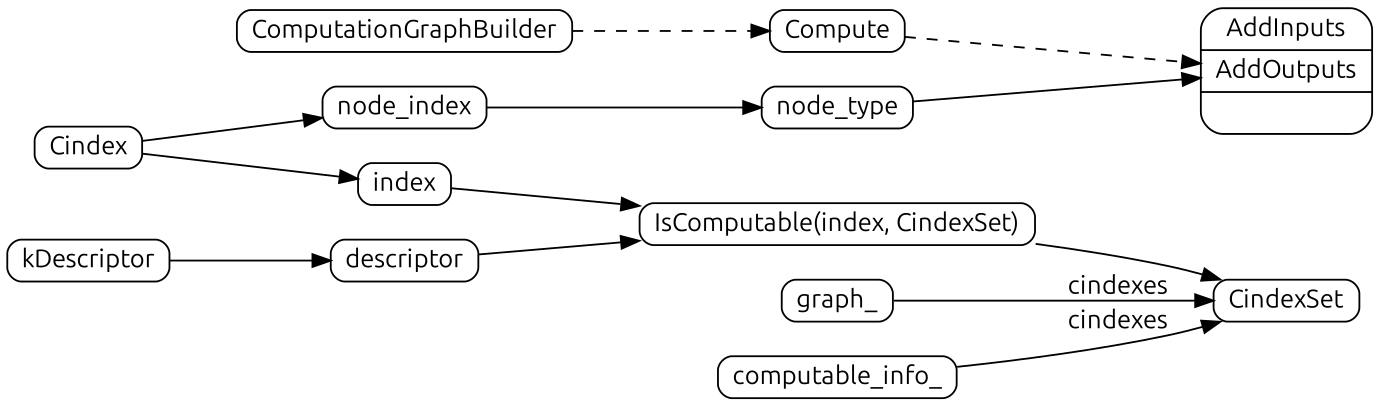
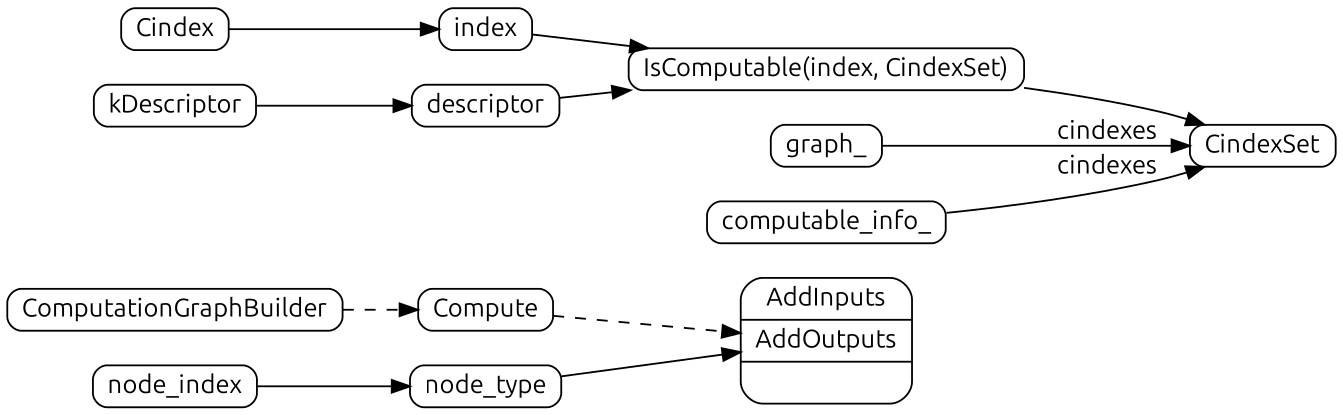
edge "Cindex" -> "node_index": removed
